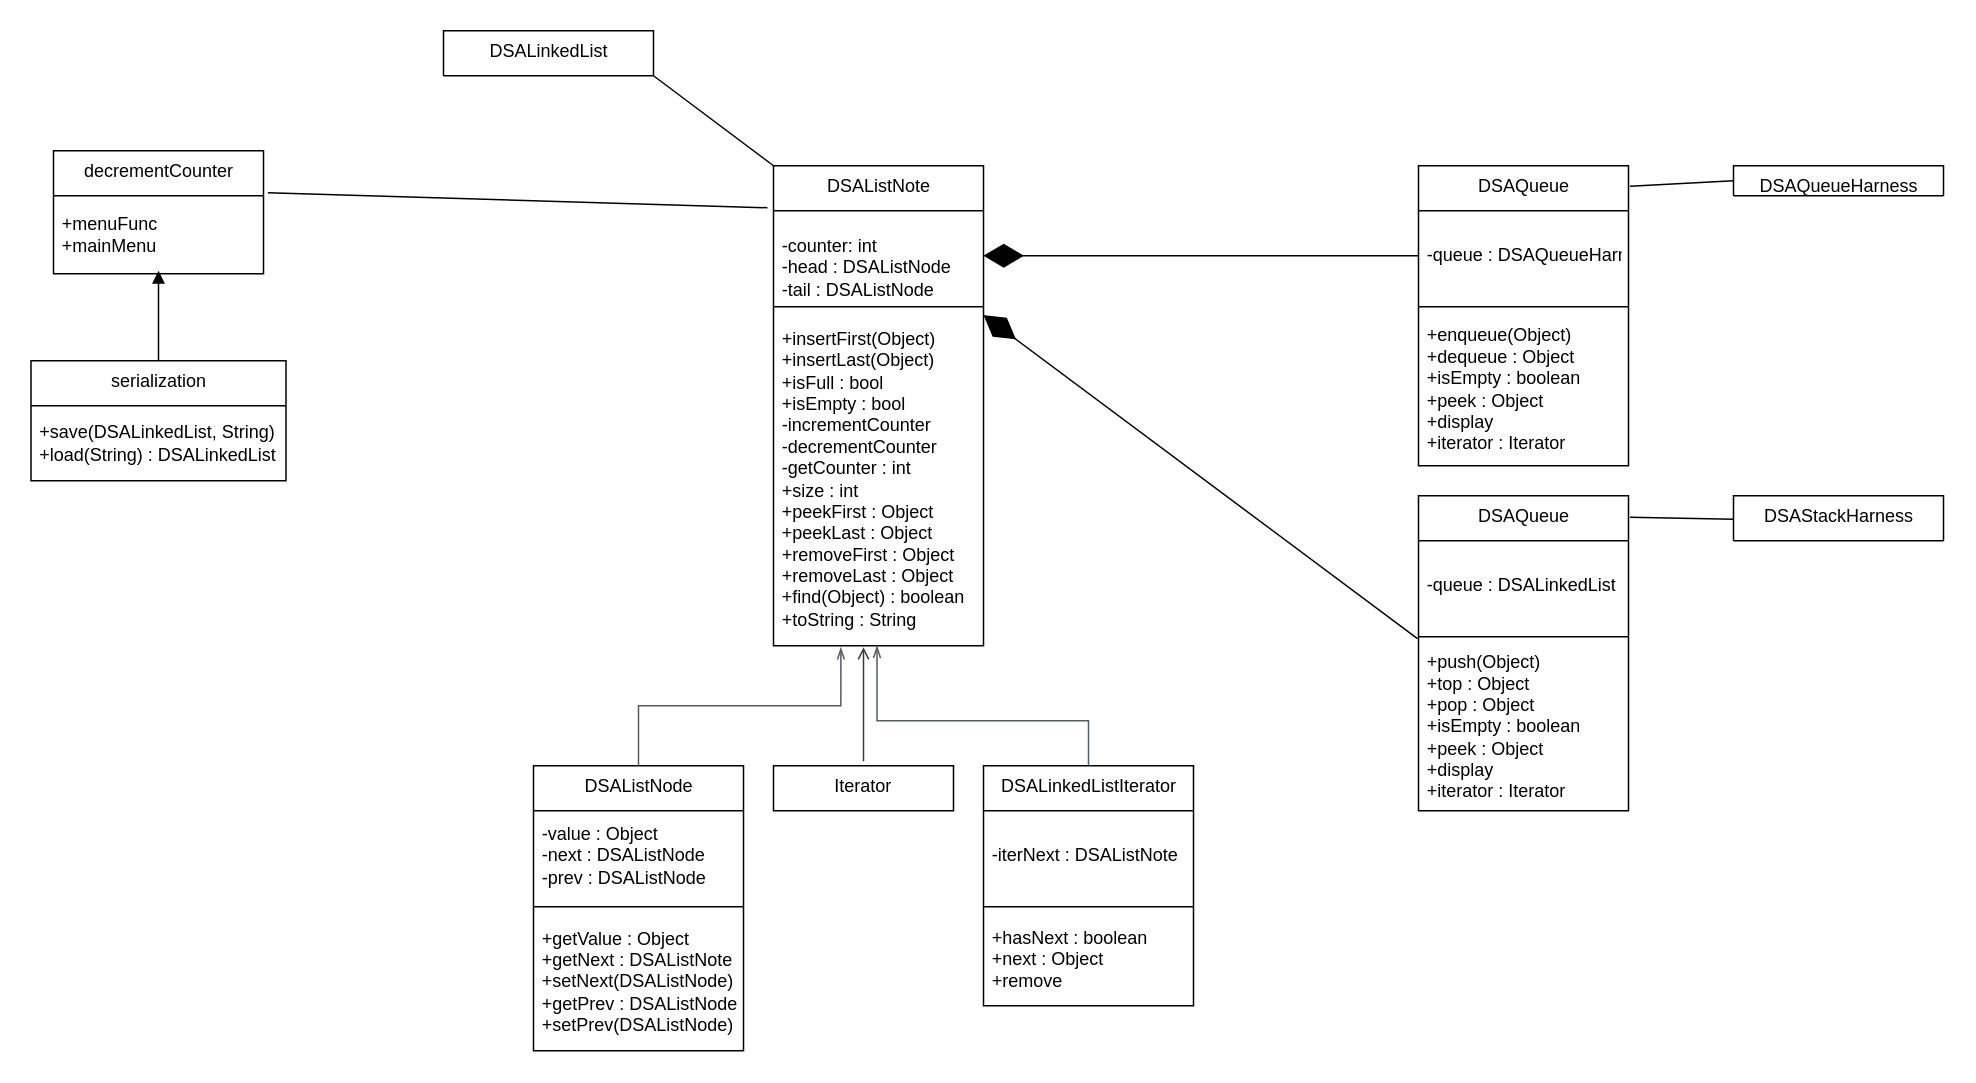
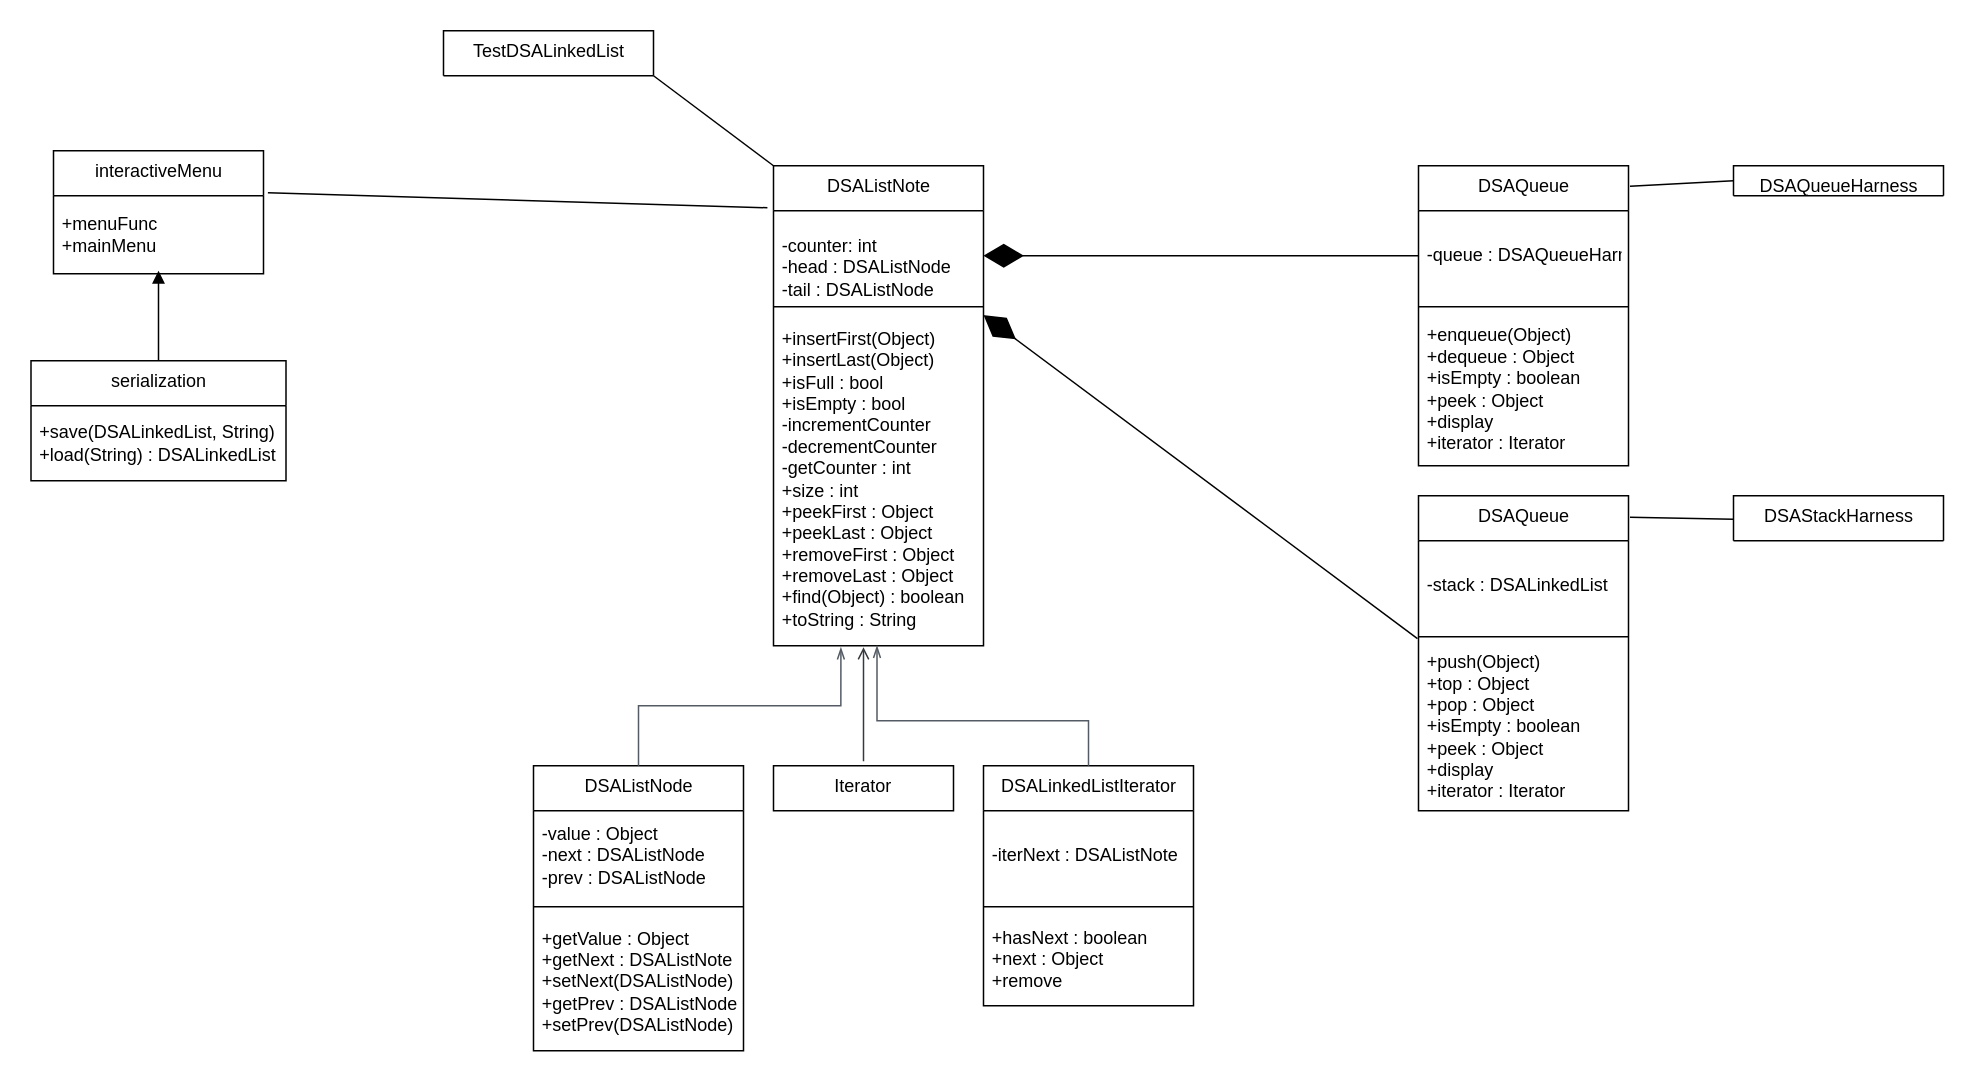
node "DSALinkedList": label "DSALinkedList" -> "TestDSALinkedList"
node "decrementCounter": label "decrementCounter" -> "interactiveMenu"
node "-queue : DSALinkedList": label "-queue : DSALinkedList" -> "-stack : DSALinkedList"
